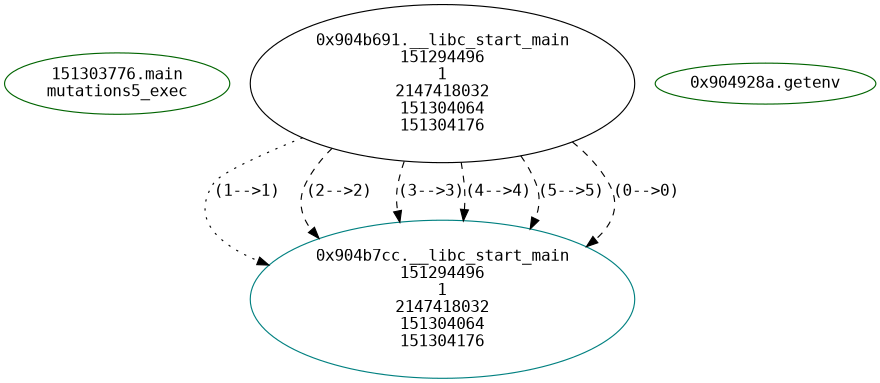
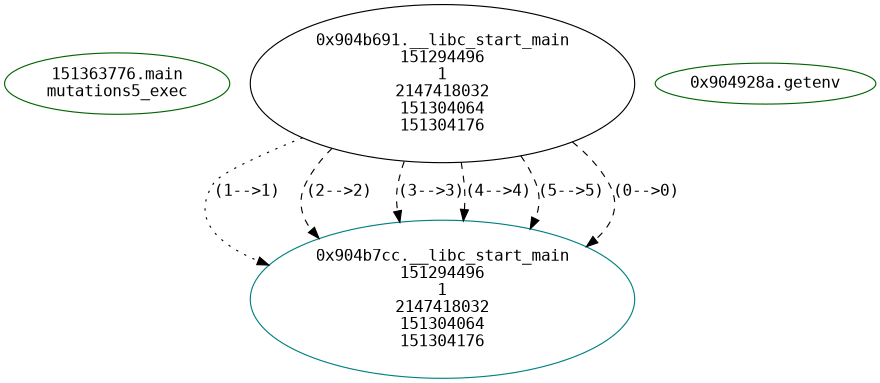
node "151303776.main mutations5_exec": label "151303776.main mutations5_exec" -> "151363776.main mutations5_exec"
